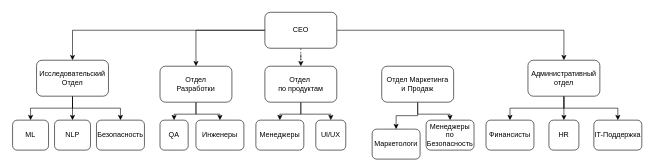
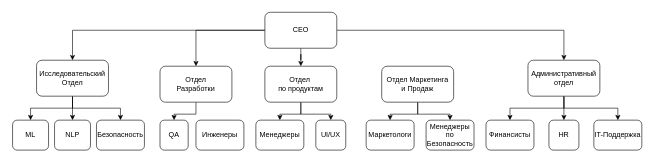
edge "CEO" -> "Отдел по продуктам": style dashed -> solid
edge "Отдел Разработки" -> "Инженеры": removed
node "Маркетологи": moved (396, 144) -> (390, 135)
